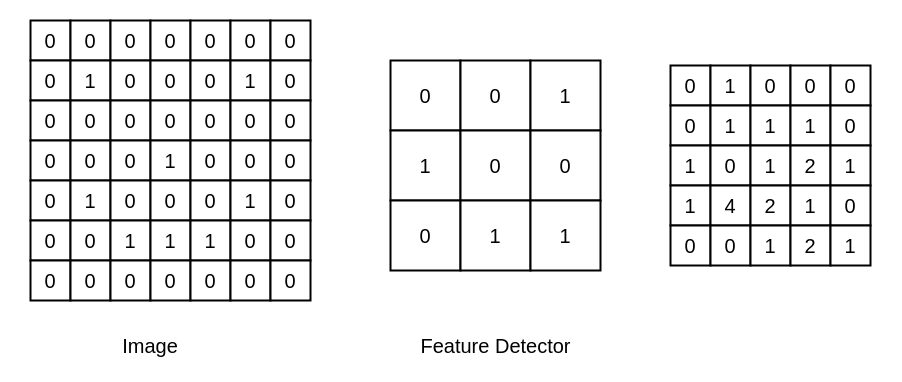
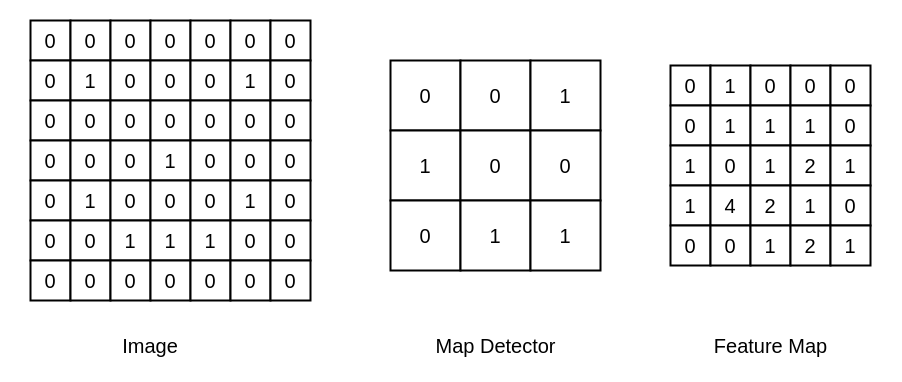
node "Feature Detector": label "Feature Detector" -> "Map Detector"
node "Feature Map": added
